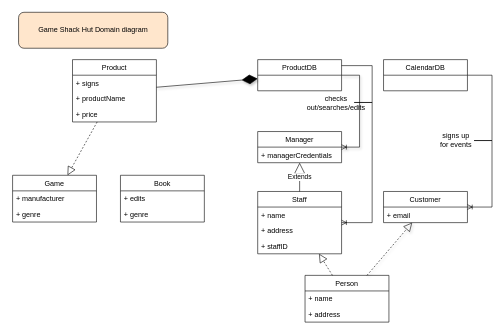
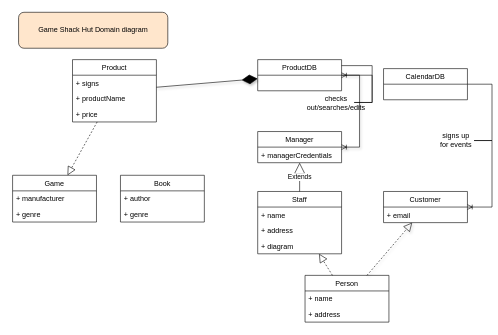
node "CalendarDB": moved (426, 75) -> (426, 84)
node "+ edits": label "+ edits" -> "+ author"
edge "checks out/searches/edits" -> "Staff": now "checks out/searches/edits" -> "ProductDB"
node "+ staffID": label "+ staffID" -> "+ diagram"
